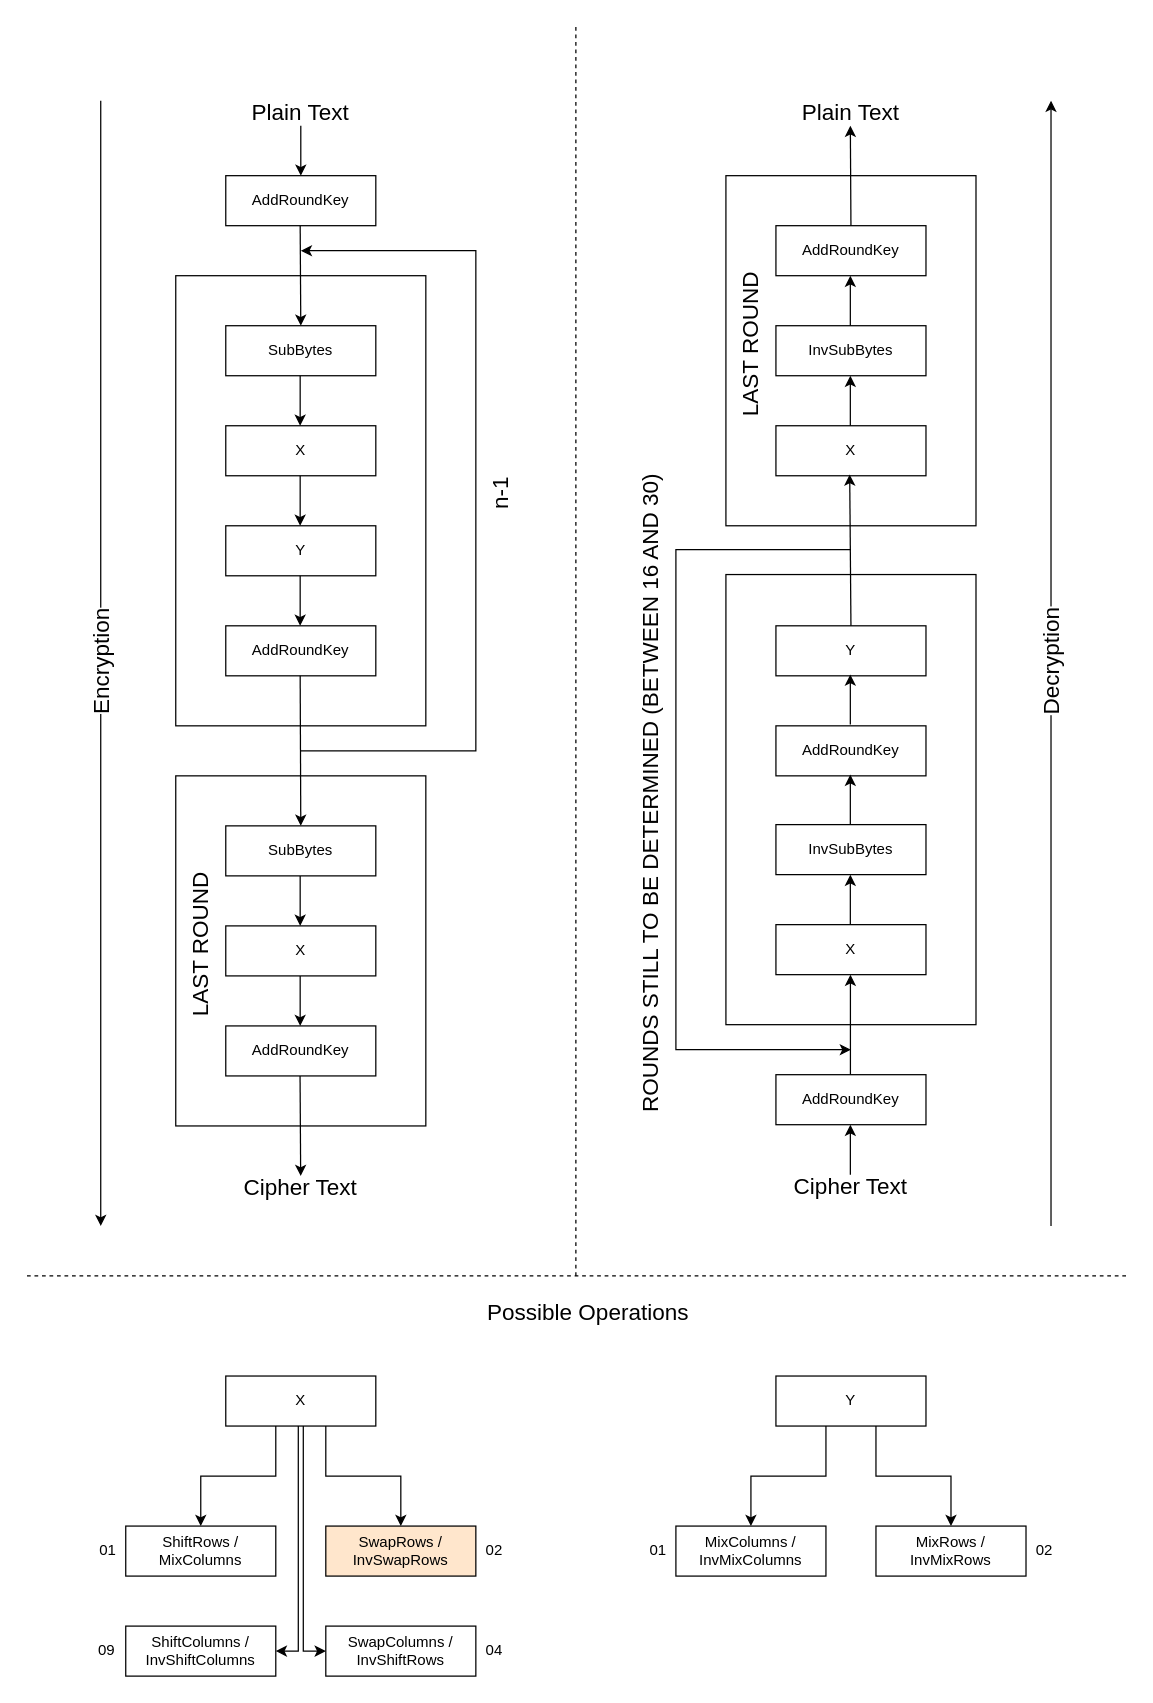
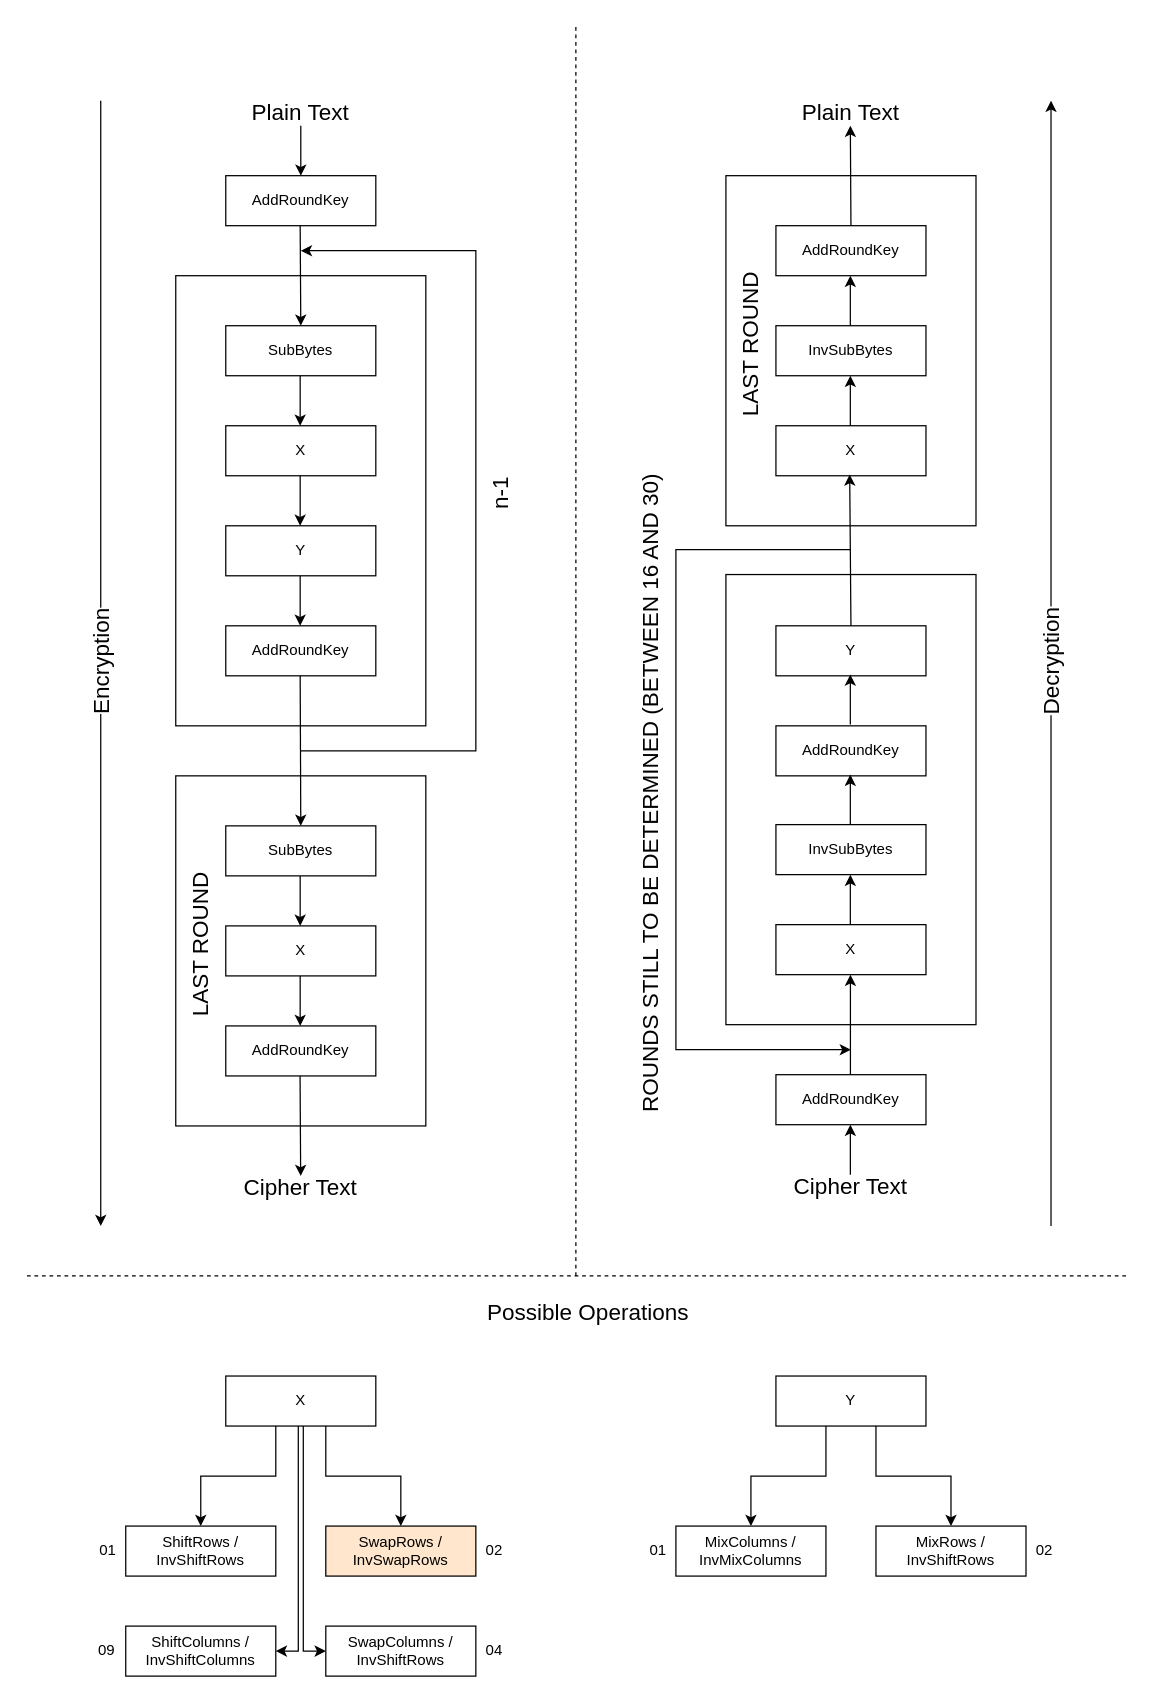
node "ShiftRows / MixColumns": label "ShiftRows / MixColumns" -> "ShiftRows / InvShiftRows"
node "MixRows / InvMixRows": label "MixRows / InvMixRows" -> "MixRows / InvShiftRows"
